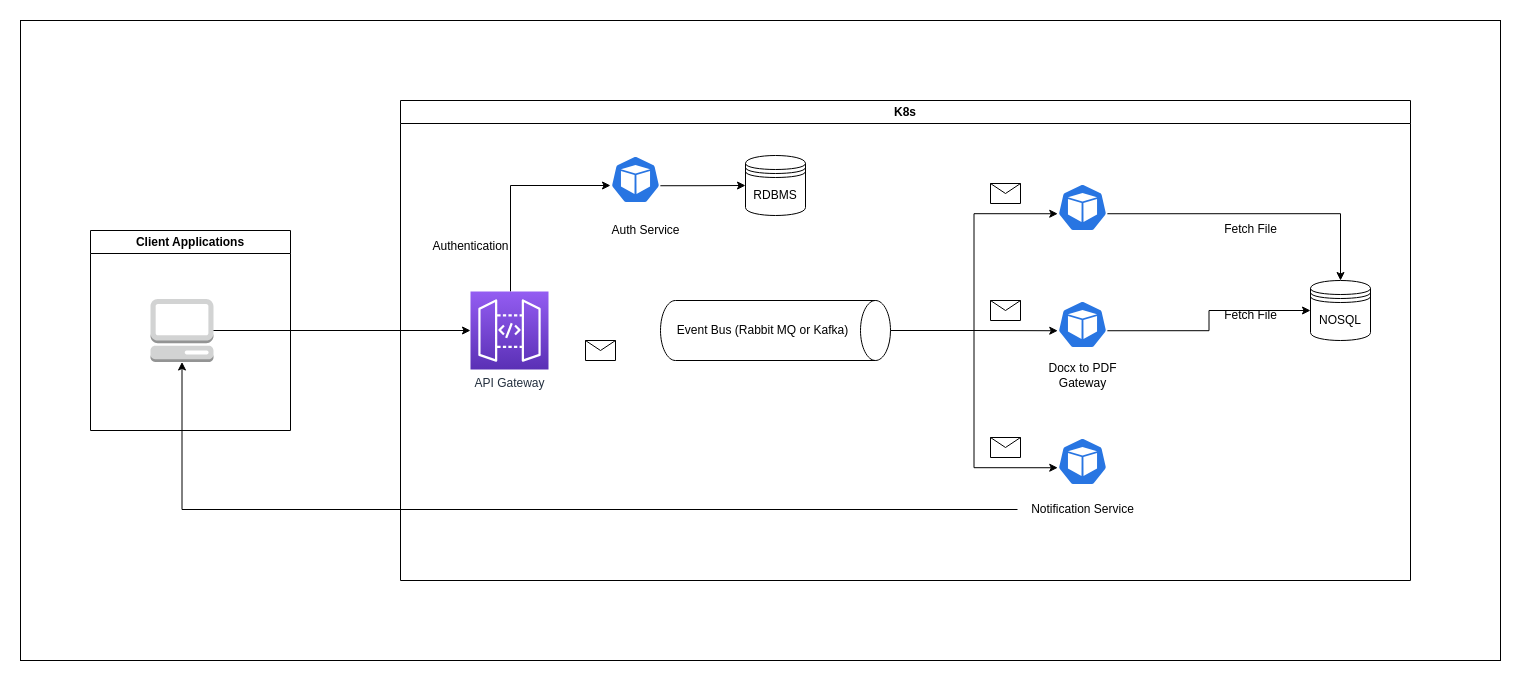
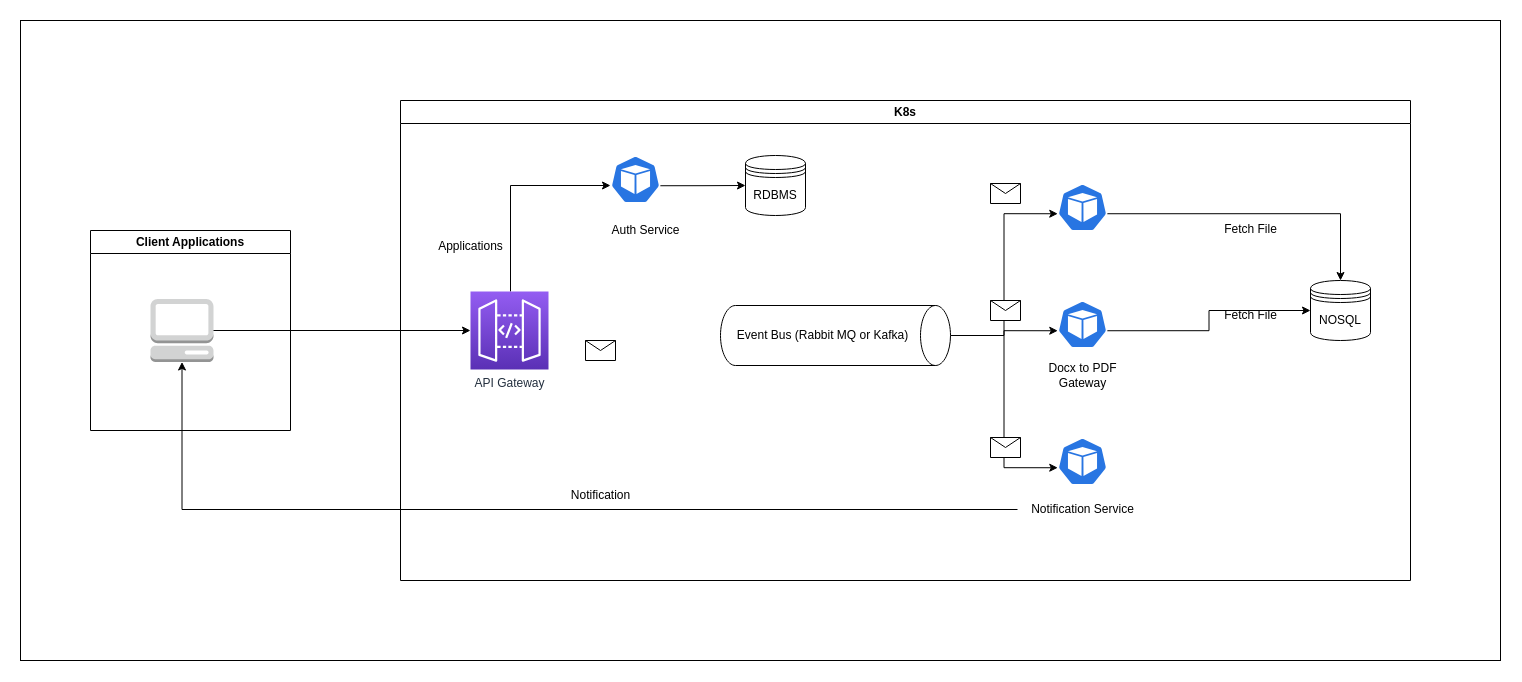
node "Authentication": label "Authentication" -> "Applications"
node "Event Bus (Rabbit MQ or Kafka)": moved (776, 331) -> (836, 336)
node "Notification": added
